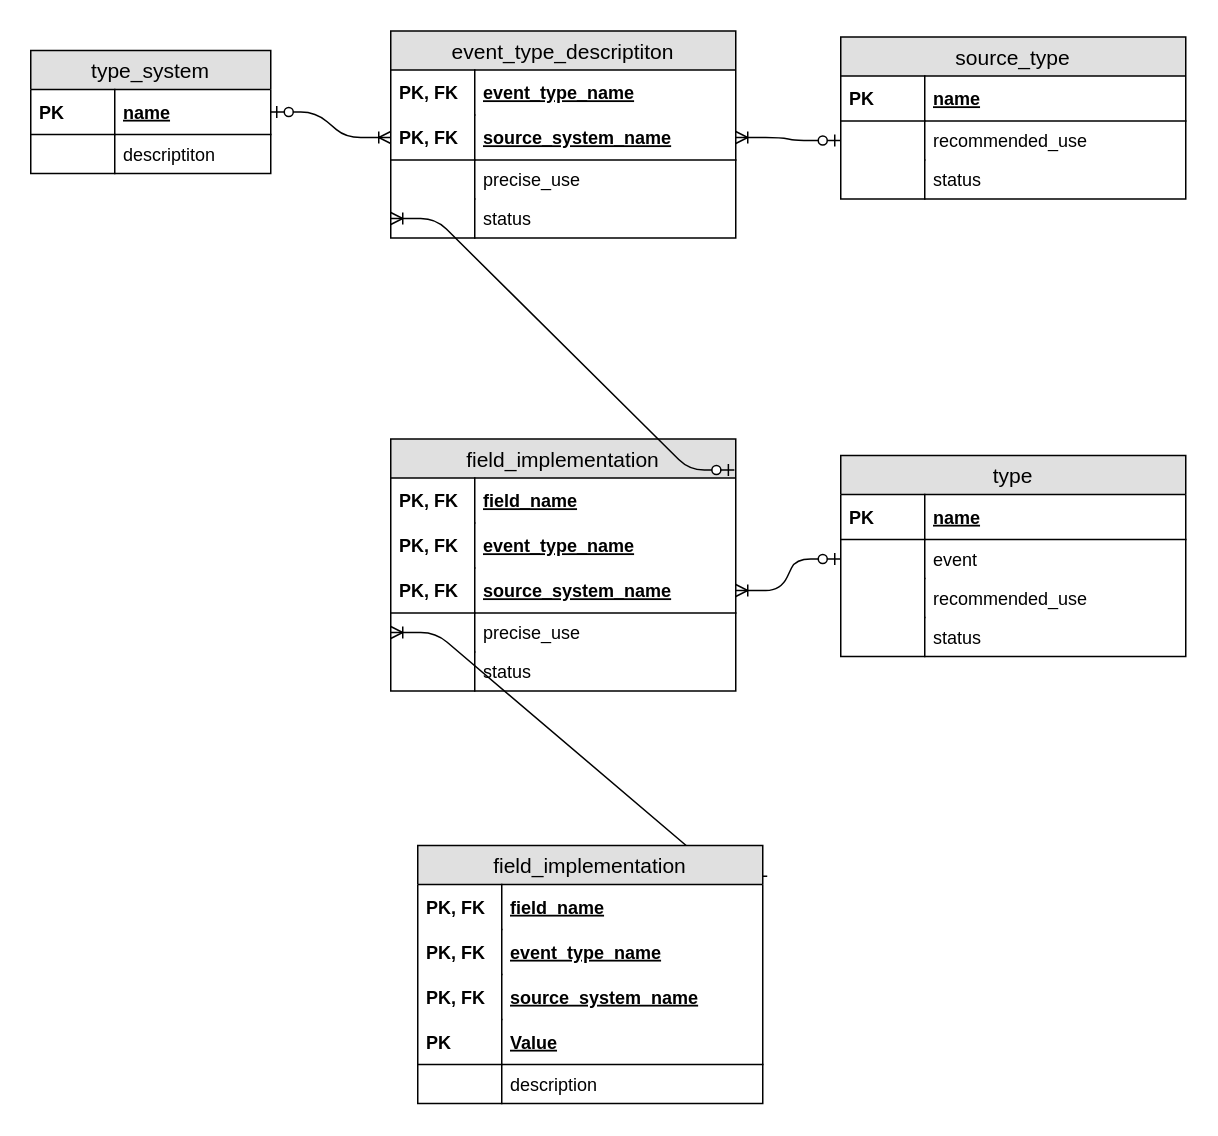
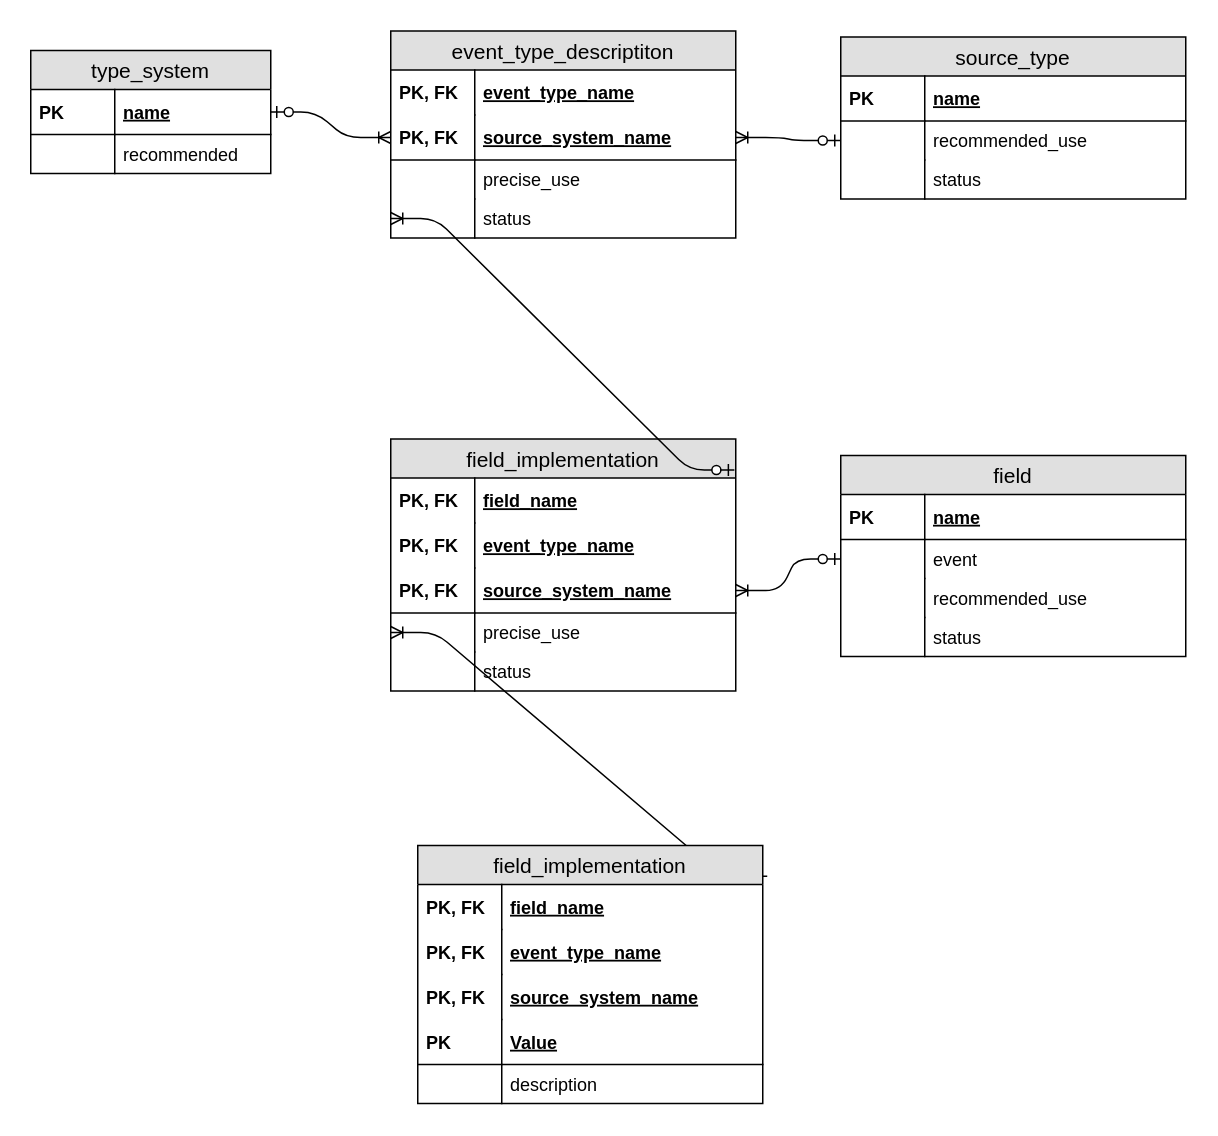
node "descriptiton": label "descriptiton" -> "recommended"
node "type": label "type" -> "field"
